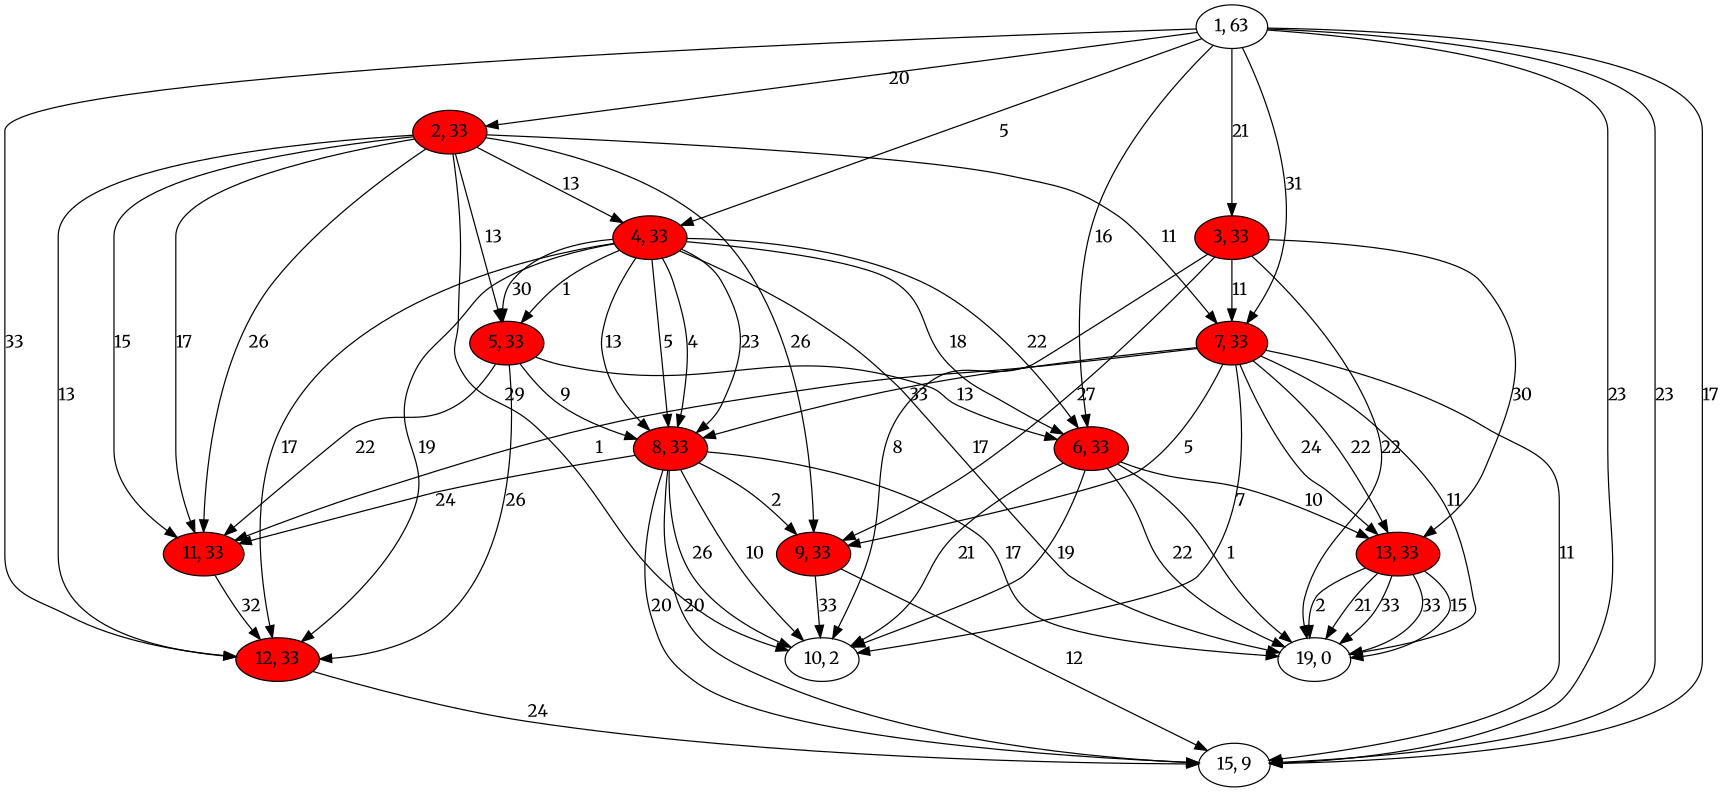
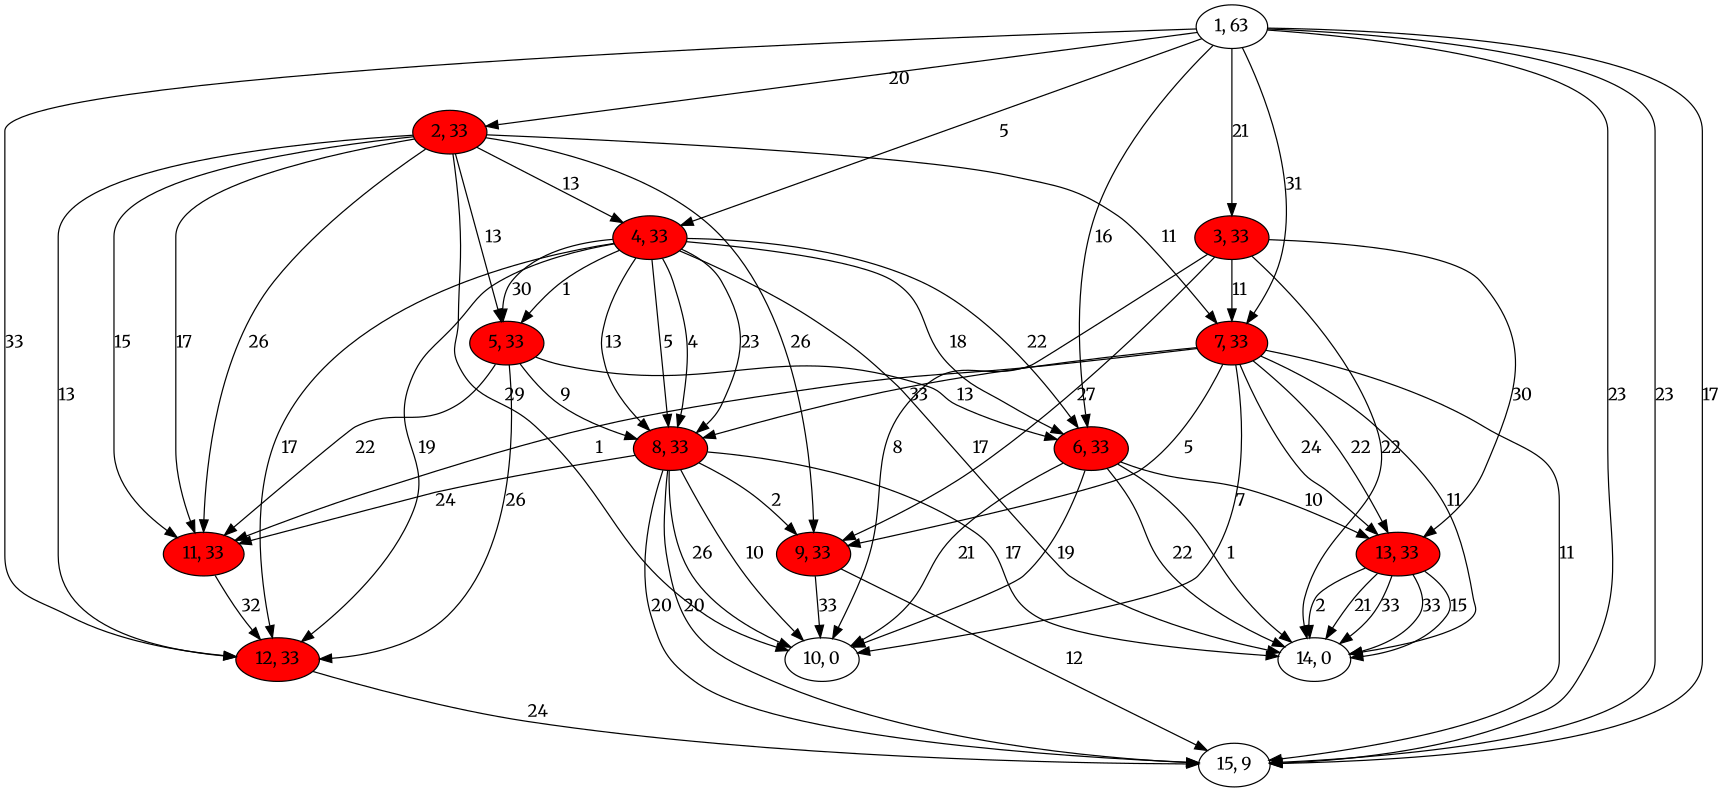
node "10, 2": label "10, 2" -> "10, 0"
node "19, 0": label "19, 0" -> "14, 0"
